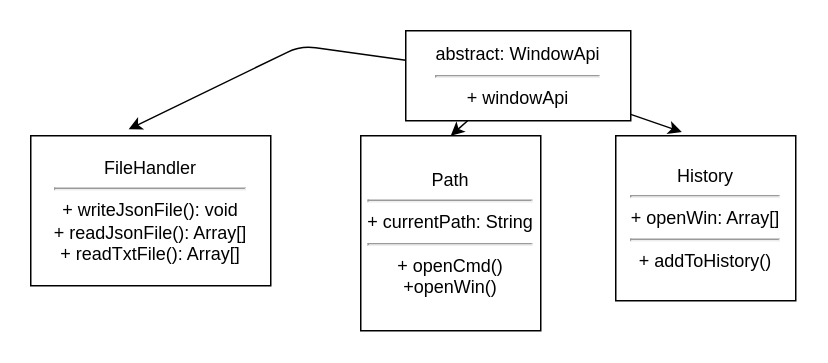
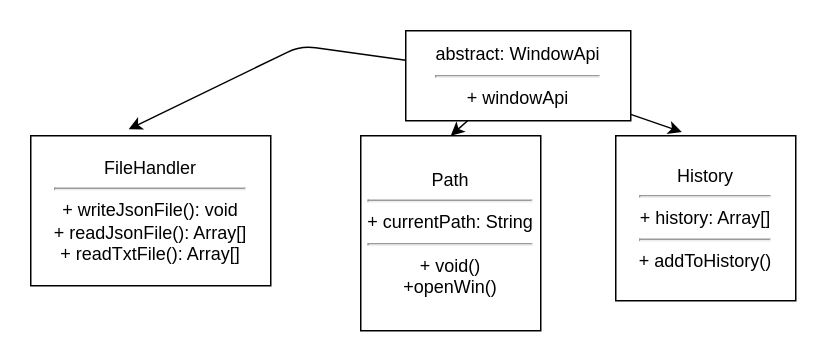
node "History + openWin: Array[]+ addToHistory()": label "History + openWin: Array[]+ addToHistory()" -> "History + history: Array[]+ addToHistory()"
node "Path + currentPath: String + openCmd() +openWin()": label "Path + currentPath: String + openCmd() +openWin()" -> "Path + currentPath: String + void() +openWin()"
